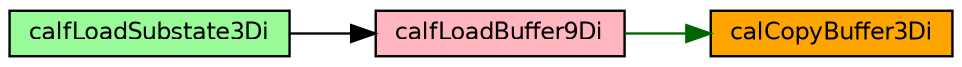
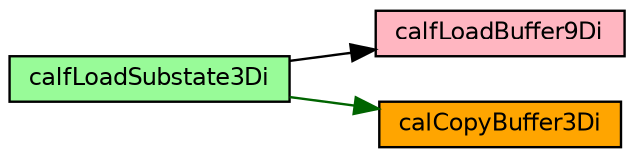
edge "calfLoadBuffer9Di" -> "calCopyBuffer3Di": now "calfLoadSubstate3Di" -> "calCopyBuffer3Di"
